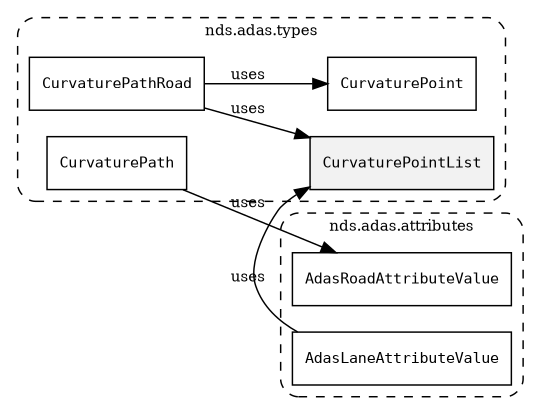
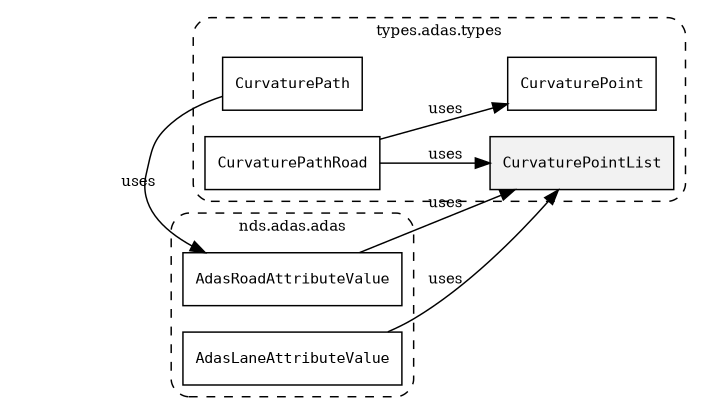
cluster "nds.adas.types": label "nds.adas.types" -> "types.adas.types"
edge "AdasRoadAttributeValue" -> "CurvaturePointList": added, label "uses"
cluster "nds.adas.attributes": label "nds.adas.attributes" -> "nds.adas.adas"
